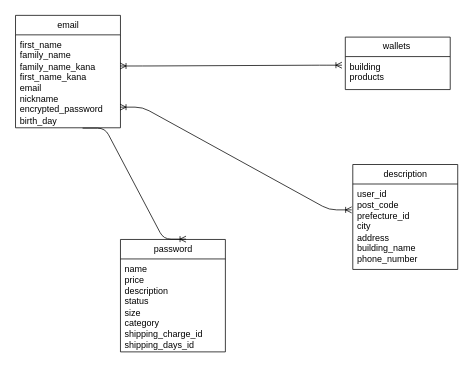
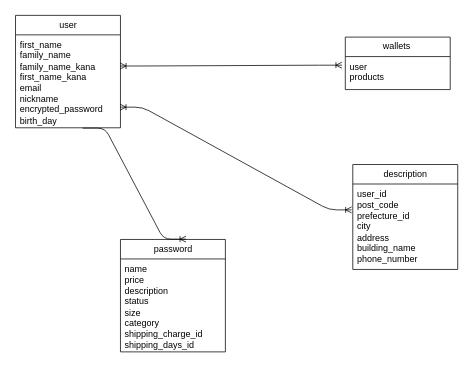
node "email": label "email" -> "user"
node "building products": label "building products" -> "user products"
